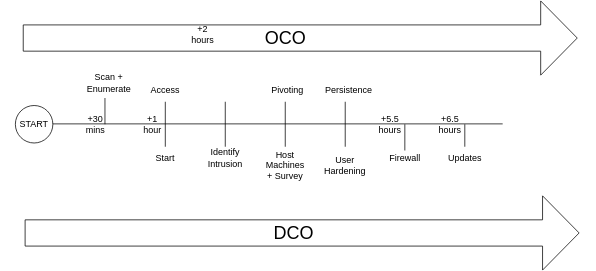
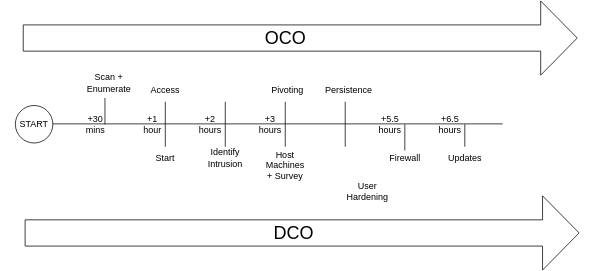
node "+2 hours": moved (203, 34) -> (210, 124)
node "+3 hours": added
node "User Hardening": moved (345, 165) -> (368, 192)
